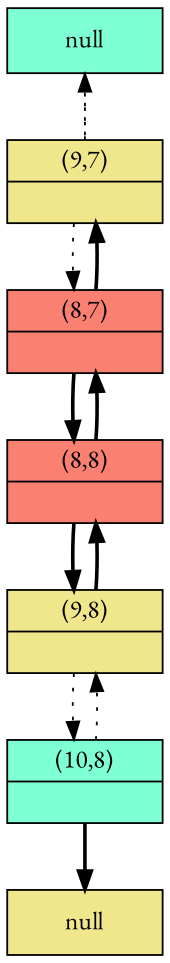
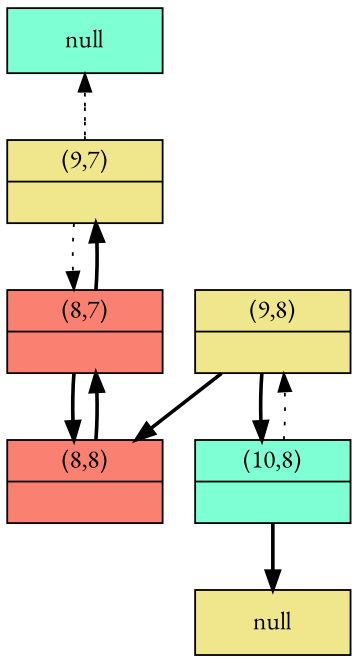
edge "(8,8)" -> "(9,8)": removed
edge "(9,8)" -> "(10,8)": style dotted -> bold
